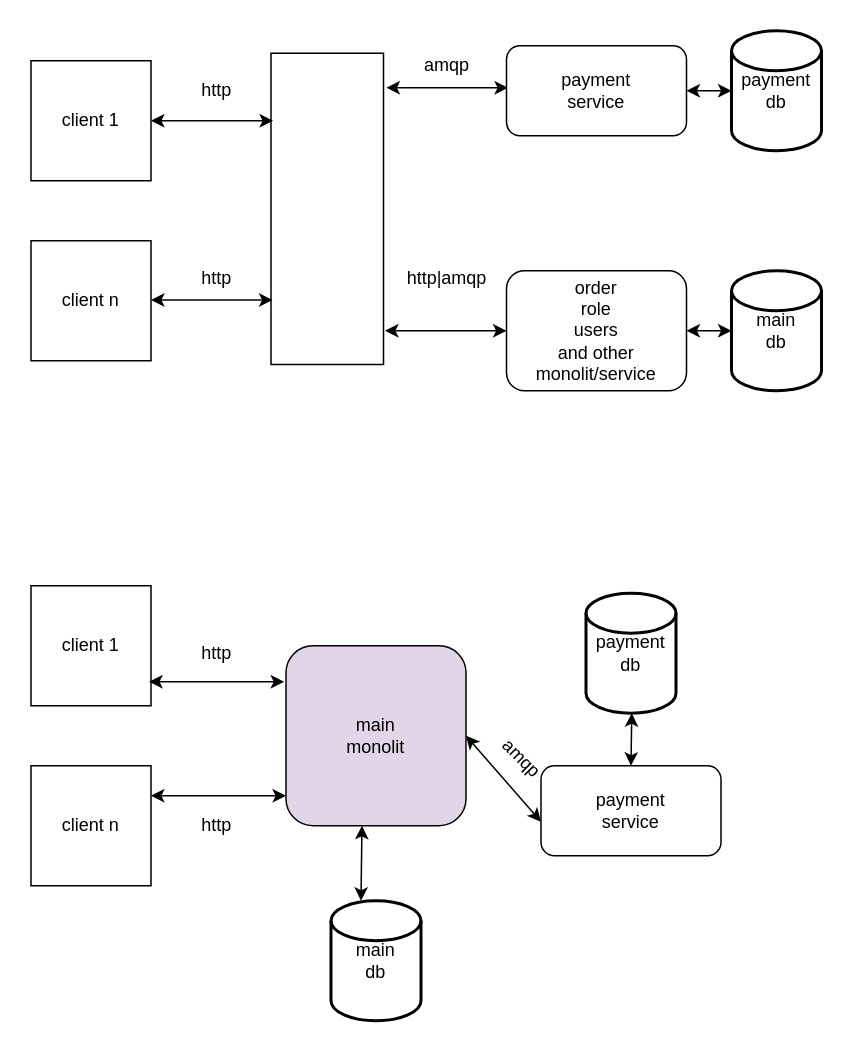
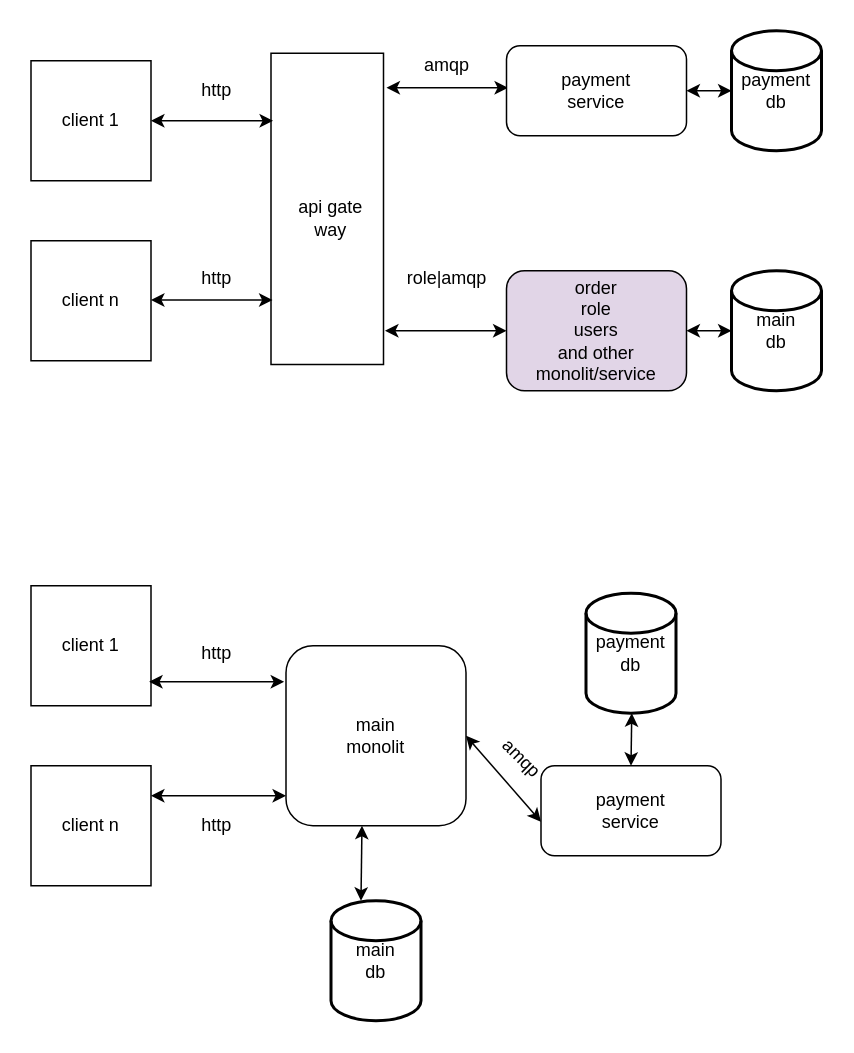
node "api gate way": added
node "http|amqp": label "http|amqp" -> "role|amqp"
node "order role users and other monolit/service": fillcolor #ffffff -> #e1d5e7
node "main monolit": fillcolor #e1d5e7 -> #ffffff
